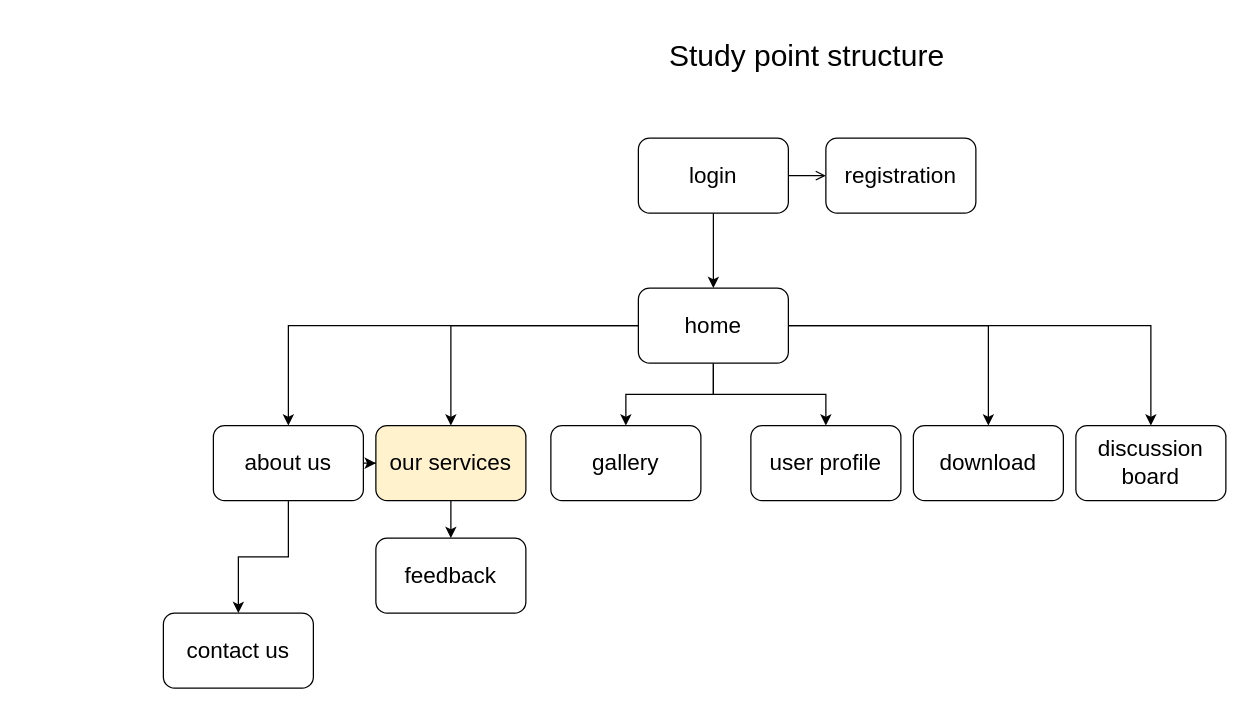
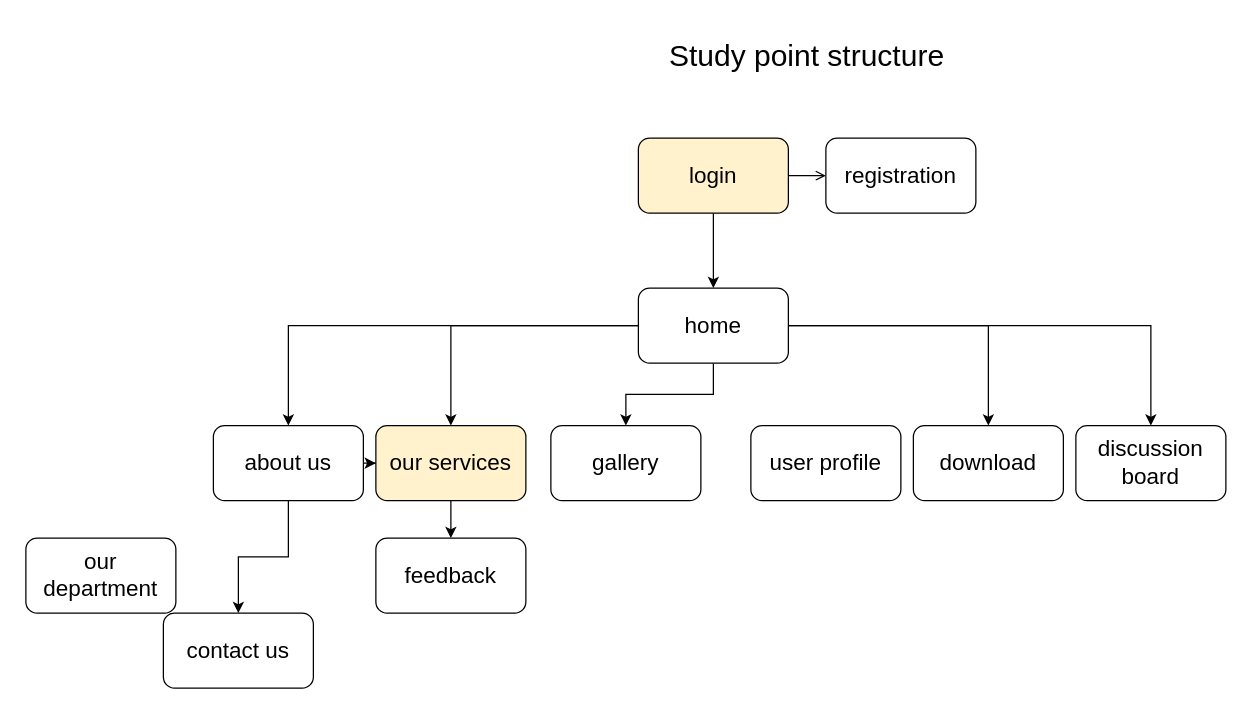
node "login": fillcolor #ffffff -> #fff2cc
edge "home" -> "user profile": removed
node "our department": added
